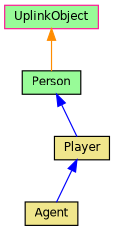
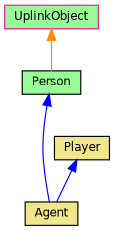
edge "Player" -> "Person": now "Agent" -> "Person"
